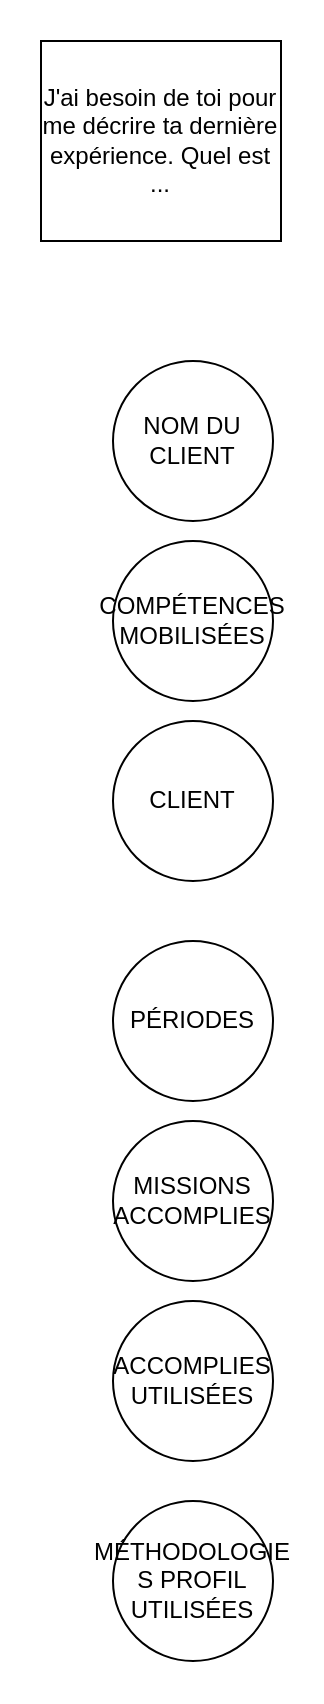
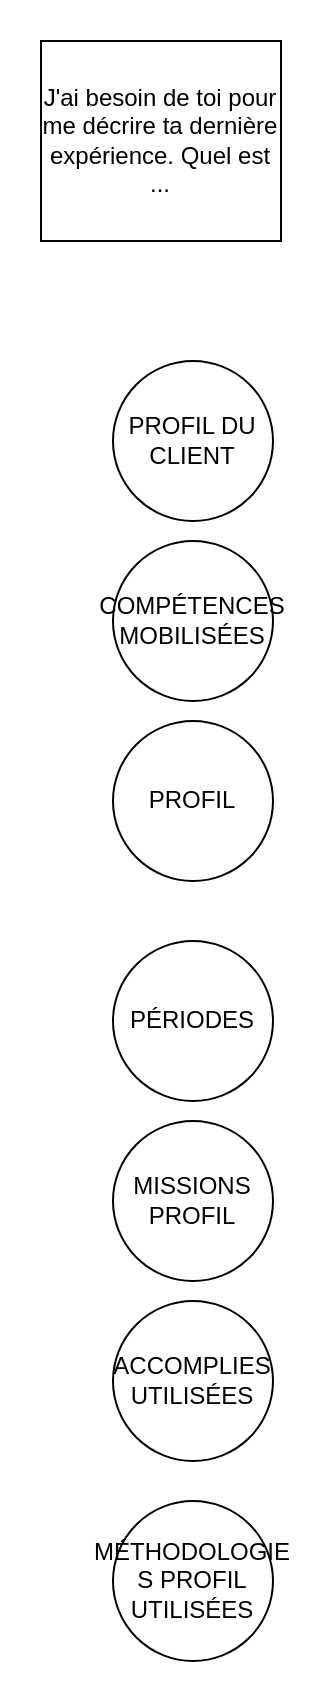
node "NOM DU CLIENT": label "NOM DU CLIENT" -> "PROFIL DU CLIENT"
node "CLIENT": label "CLIENT" -> "PROFIL"
node "MISSIONS ACCOMPLIES": label "MISSIONS ACCOMPLIES" -> "MISSIONS PROFIL"
